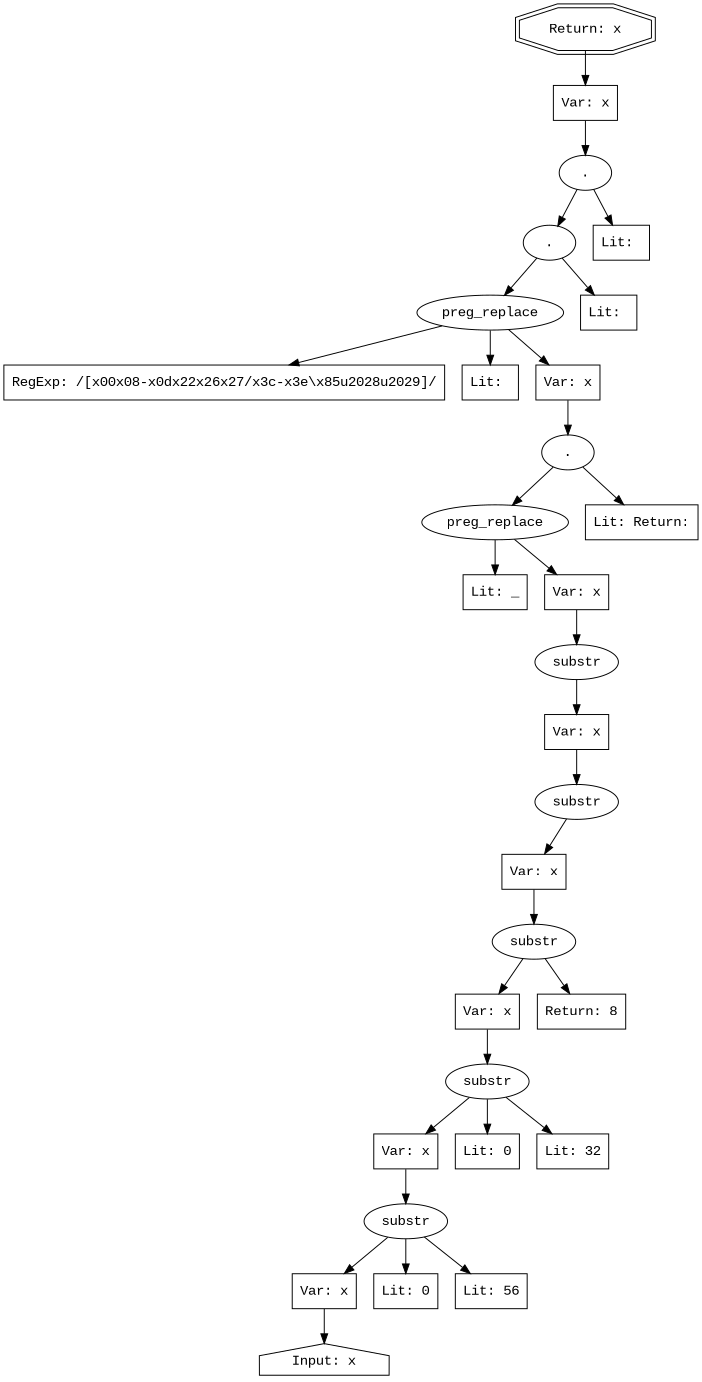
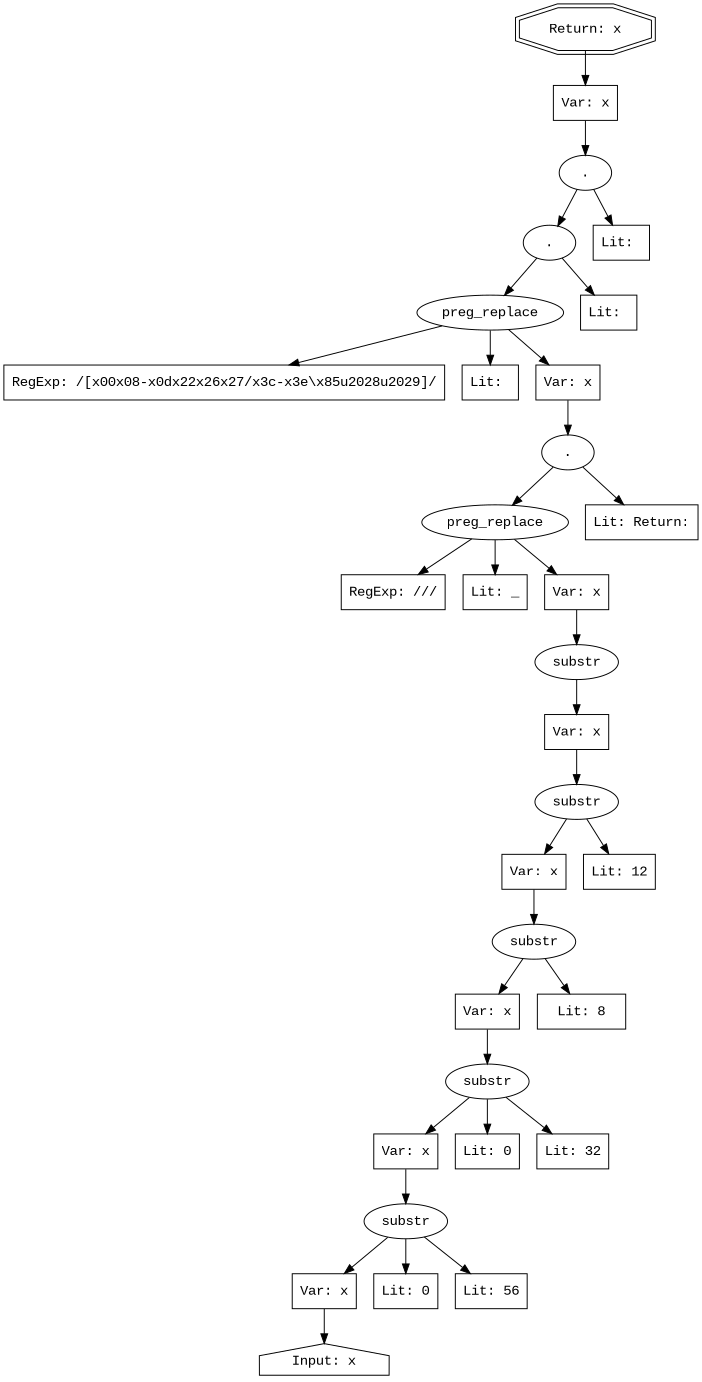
node "RegExp: ///": added
node "Lit: 12": added
node "Return: 8": label "Return: 8" -> "Lit: 8"
